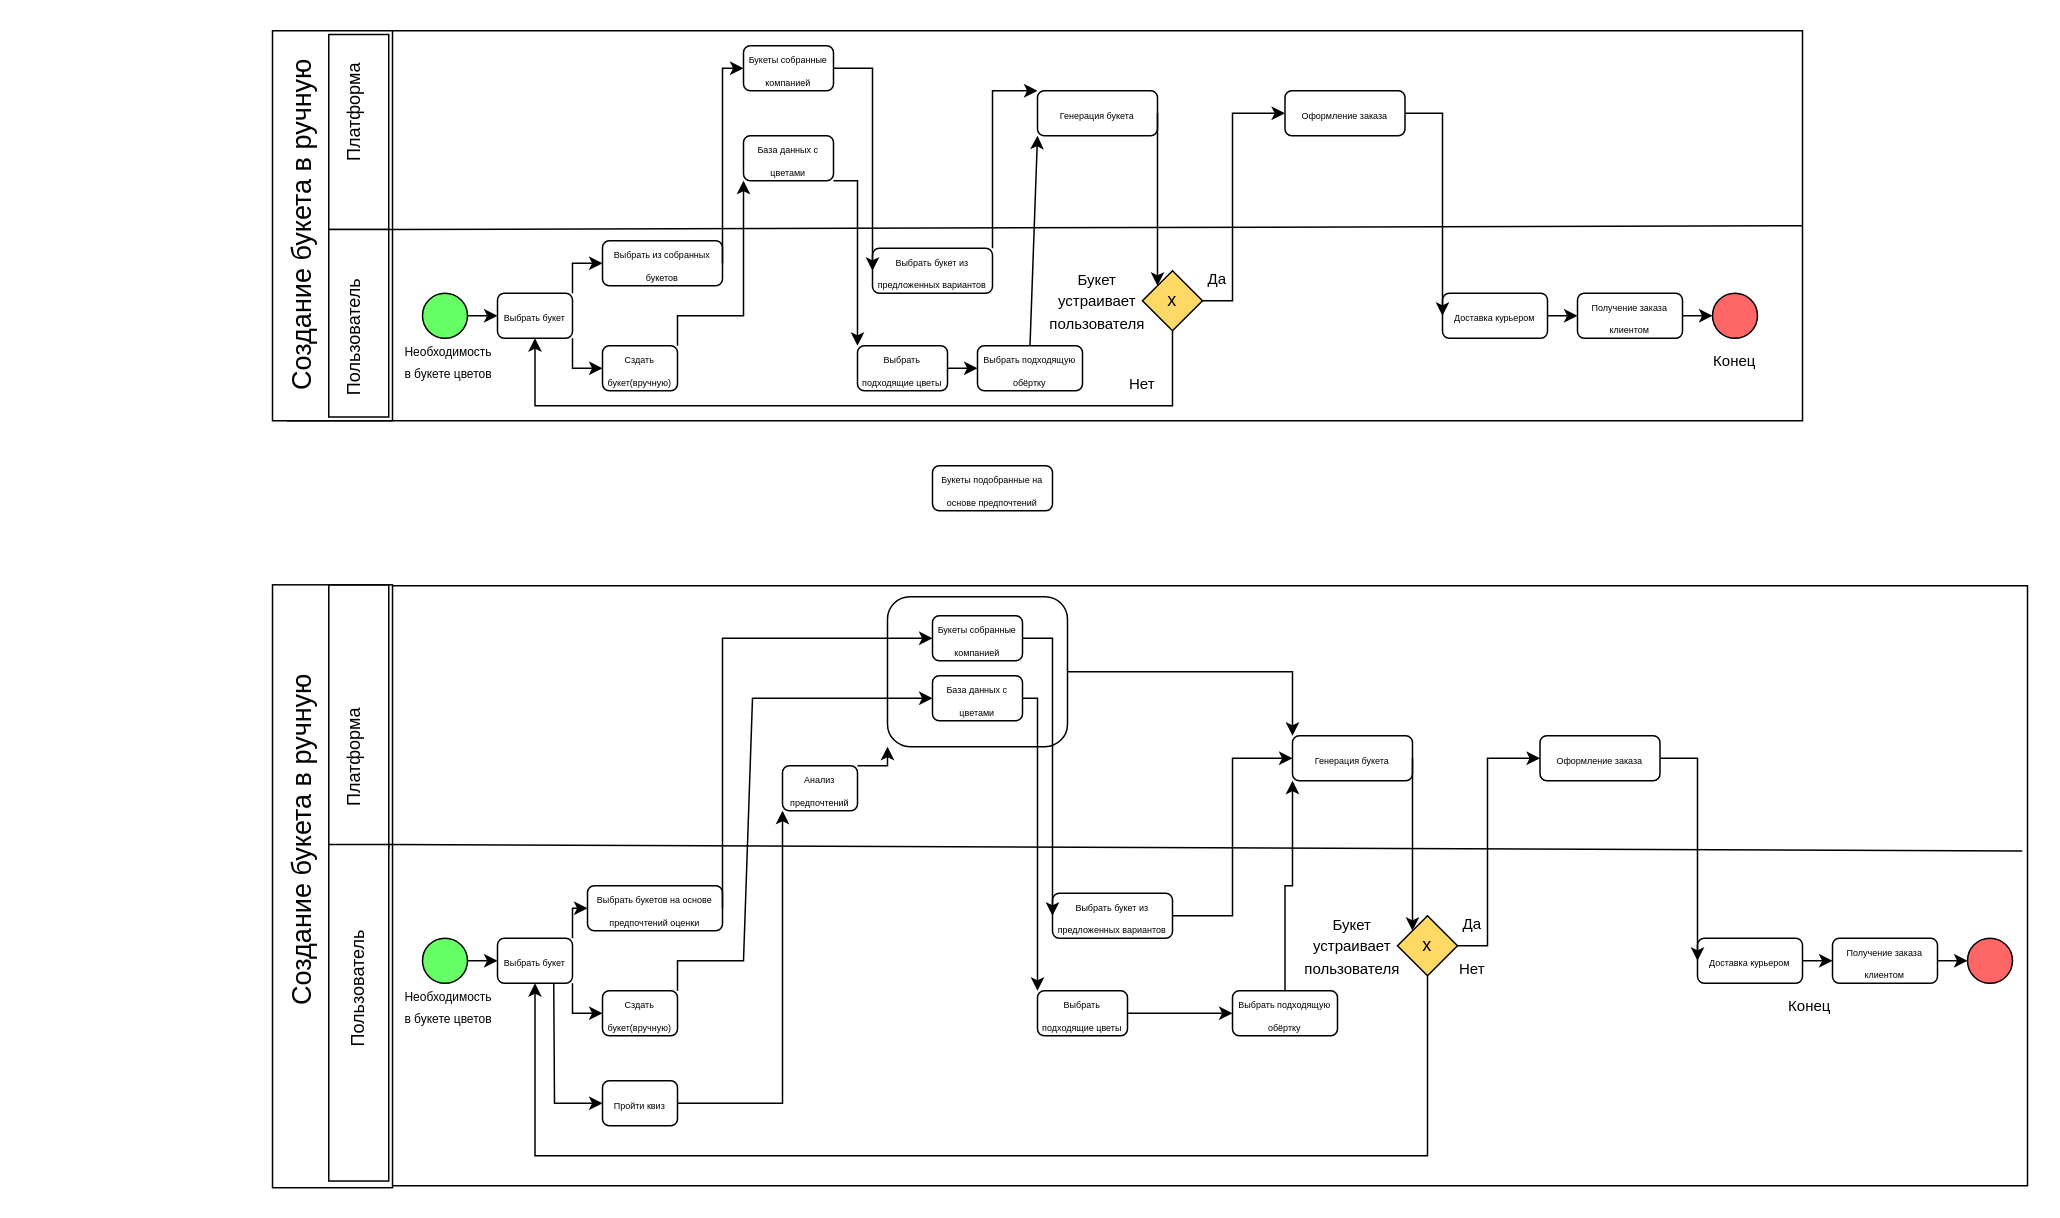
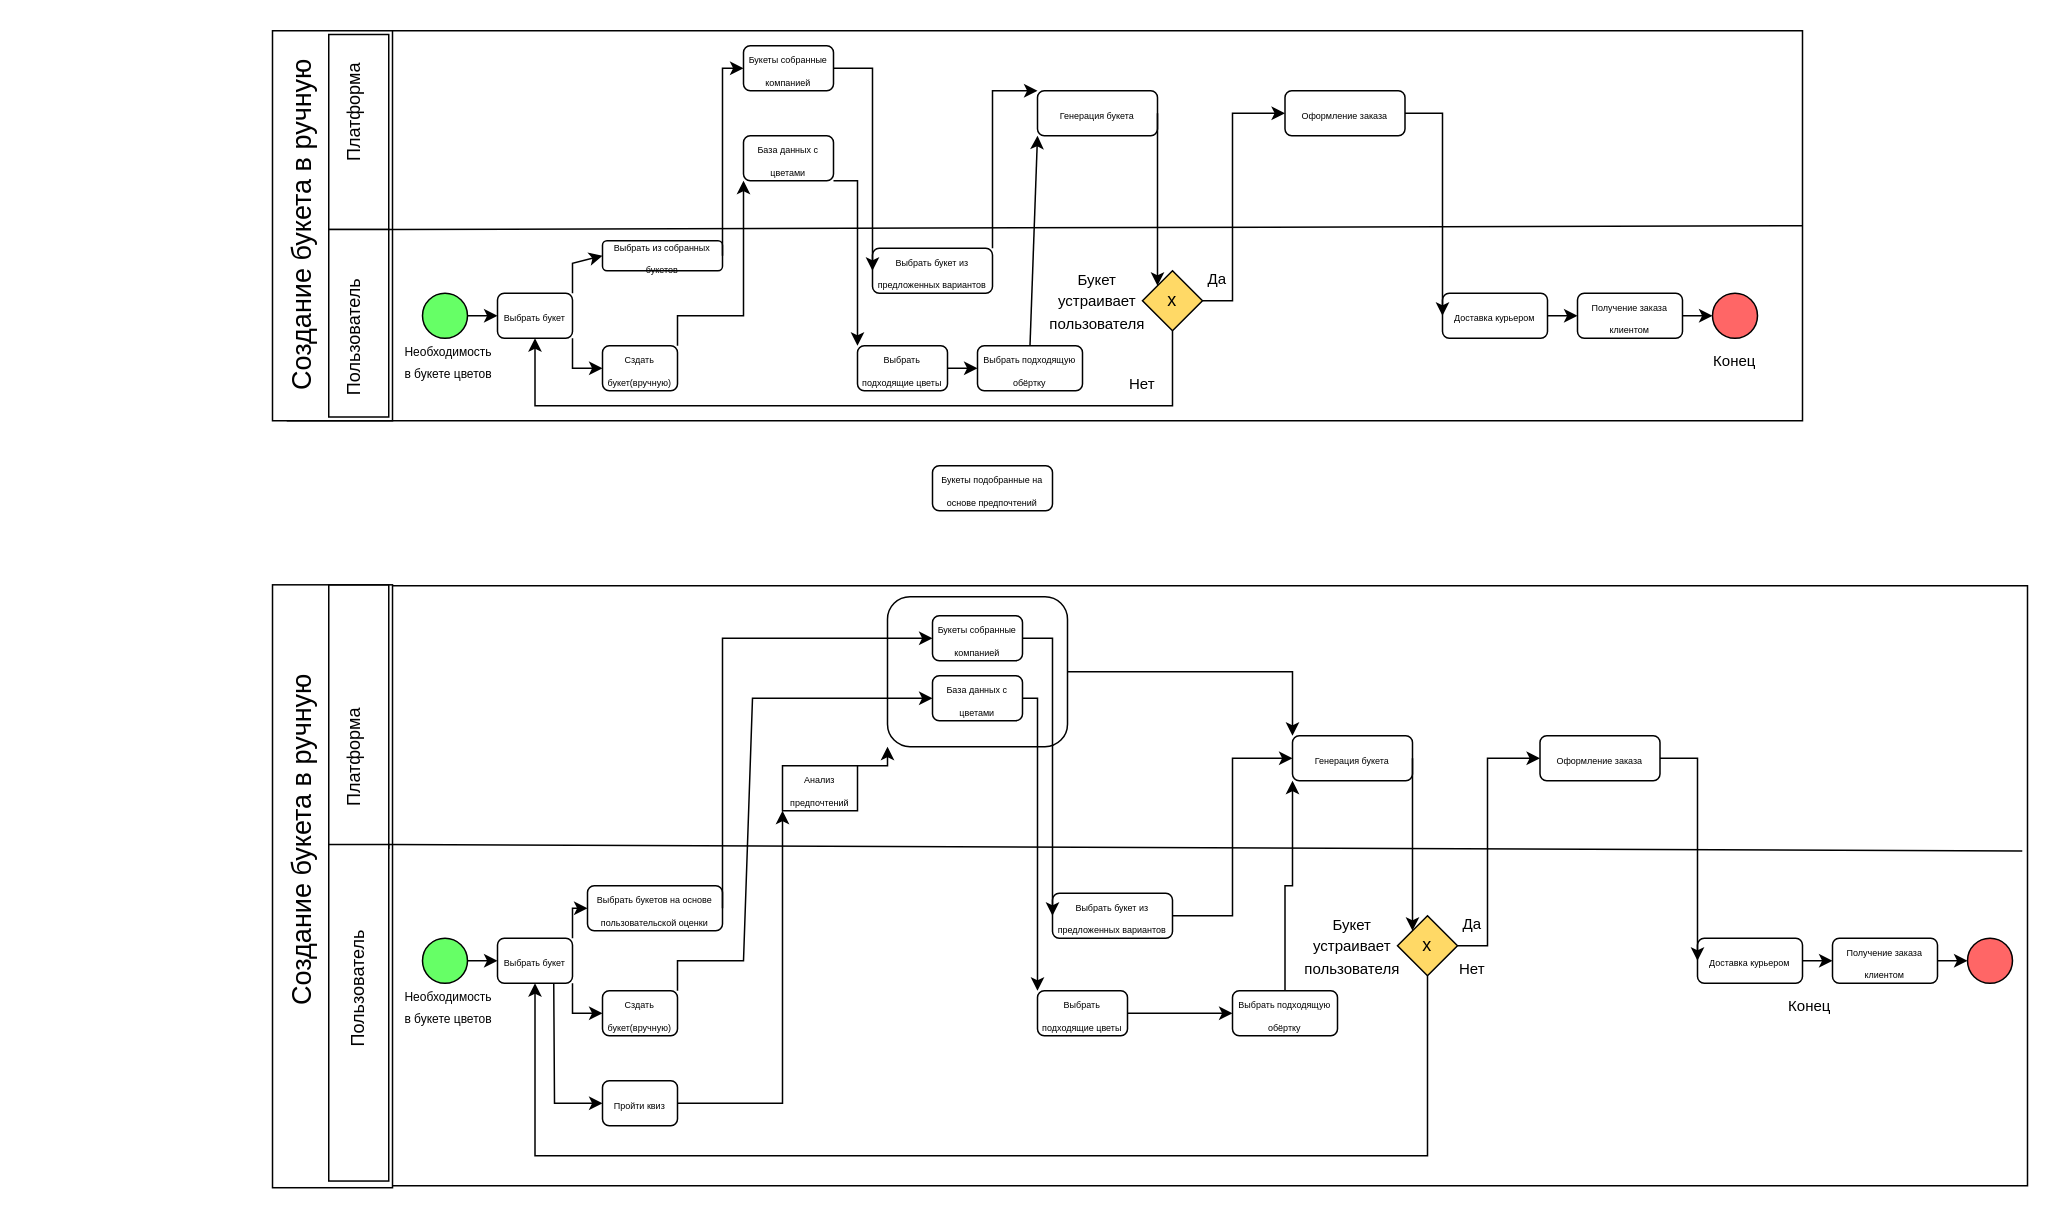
node "Выбрать из собранных букетов": size 120x45 -> 120x30
node "Анализ предпочтений": shape rounded rectangle -> rectangle
node "Выбрать букетов на основе предпочтений оценки": label "Выбрать букетов на основе предпочтений оценки" -> "Выбрать букетов на основе пользовательской оценки"
